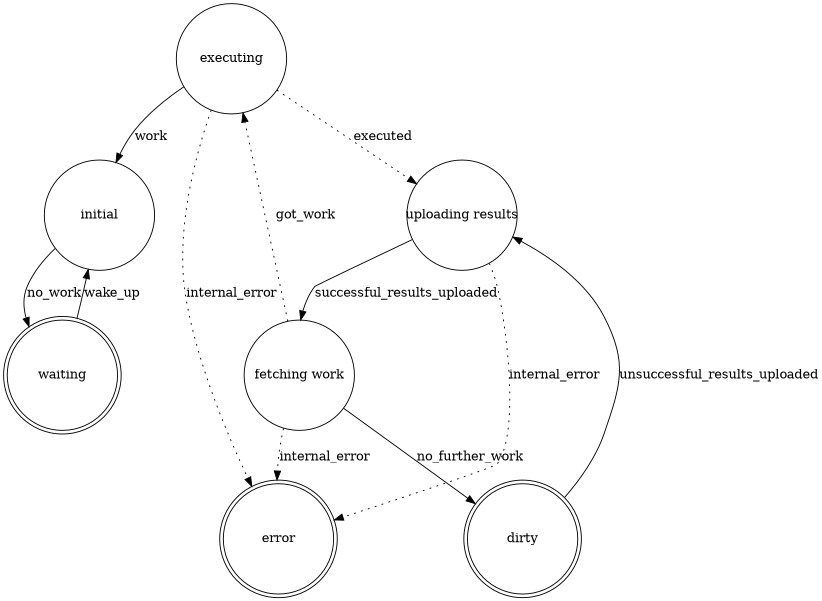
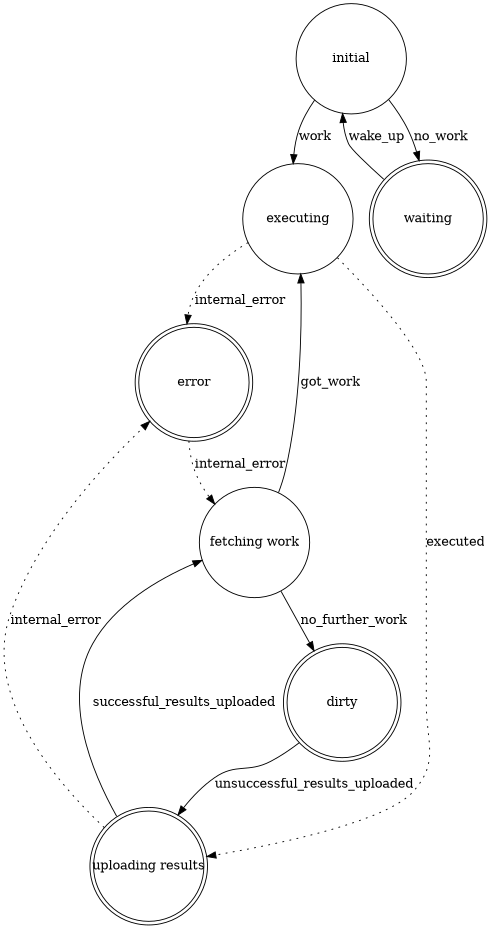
edge "executing" -> "initial": reversed
node "uploading results": shape circle -> doublecircle
edge "fetching work" -> "executing": style dotted -> solid
edge "fetching work" -> "error": reversed
